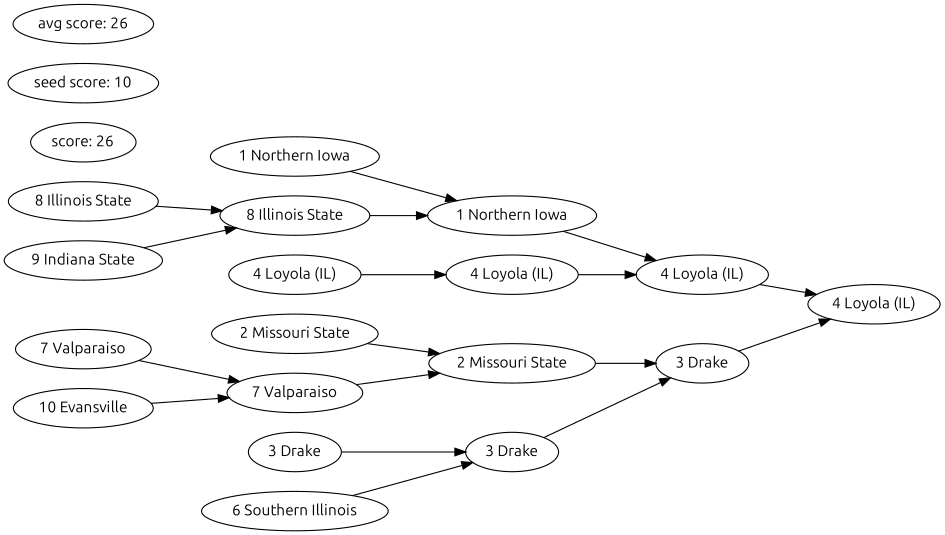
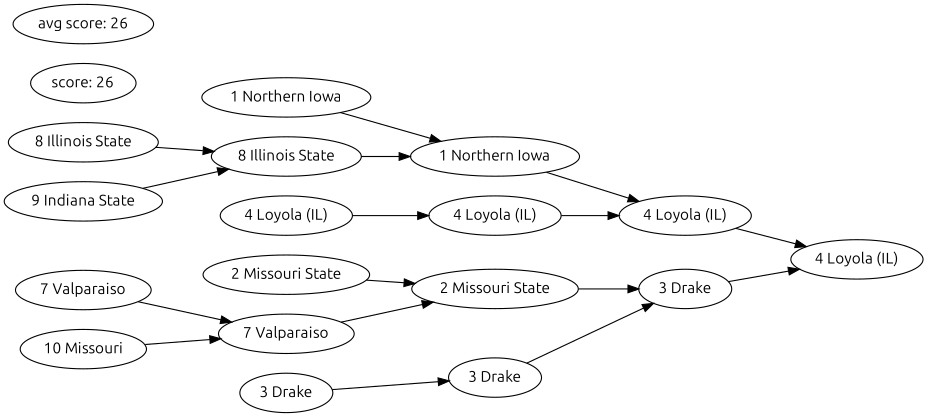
node "seed score: 10": removed
node "10 Evansville": label "10 Evansville" -> "10 Missouri"
node "6 Southern Illinois": removed
